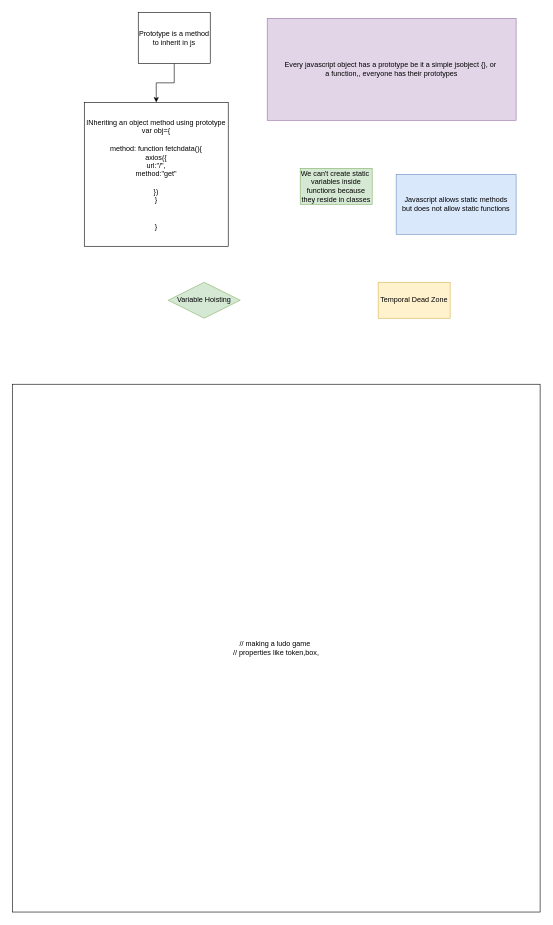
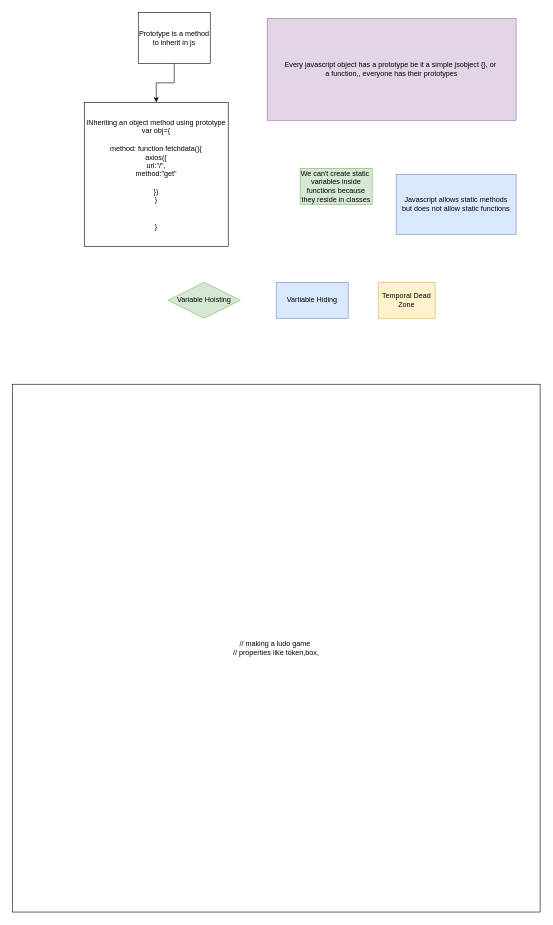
node "Vartiable Hiding": added
node "Temporal Dead Zone": size 72x36 -> 57x36
